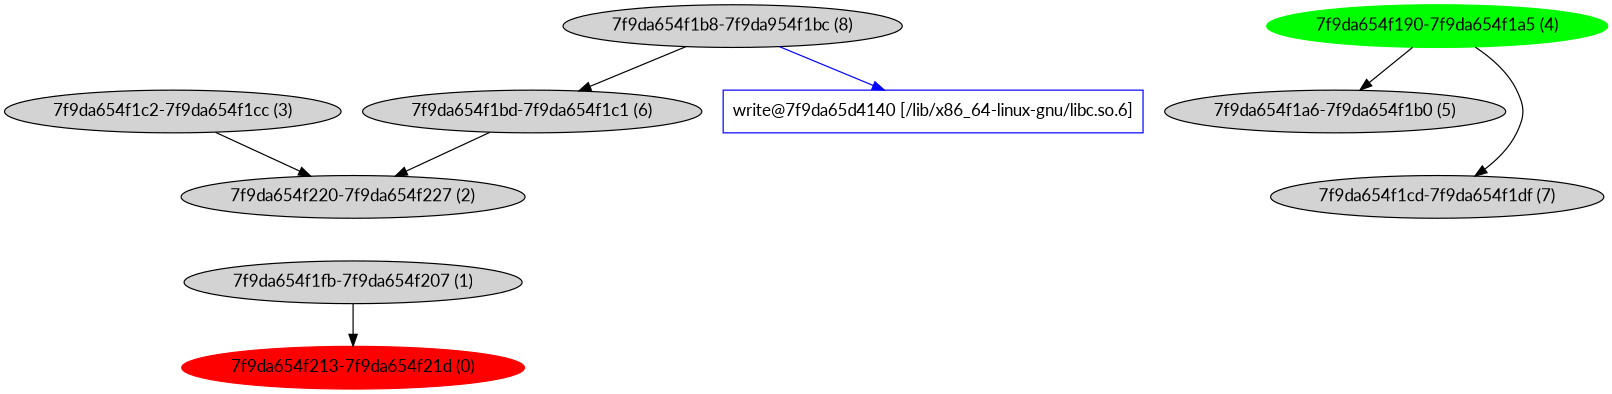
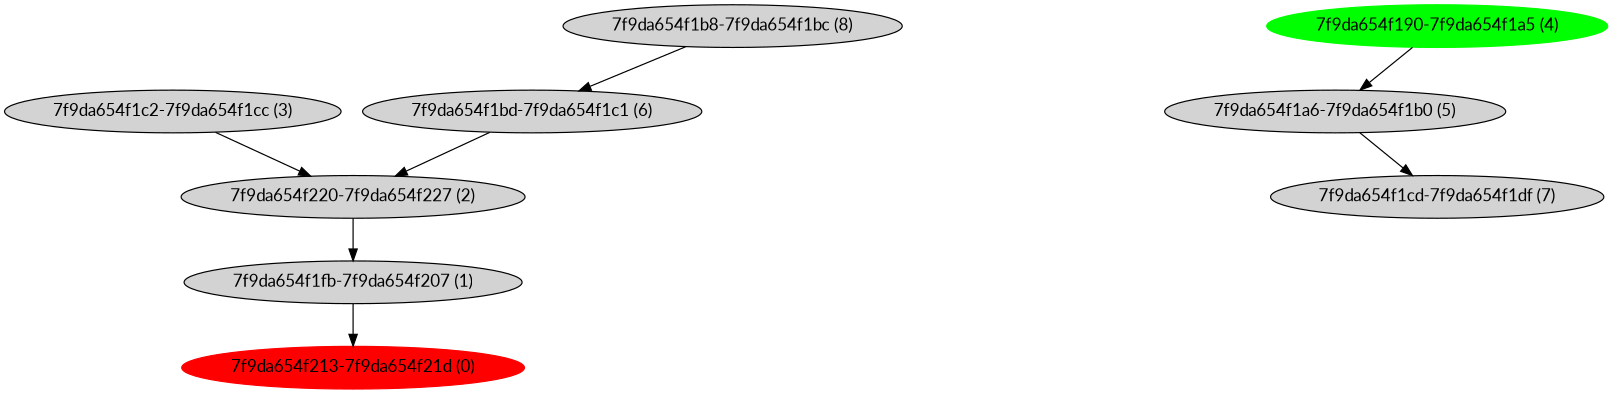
node "7f9da654f1b8-7f9da954f1bc (8)": label "7f9da654f1b8-7f9da954f1bc (8)" -> "7f9da654f1b8-7f9da654f1bc (8)"
edge "7f9da654f190-7f9da654f1a5 (4)" -> "7f9da654f1cd-7f9da654f1df (7)": now "7f9da654f1a6-7f9da654f1b0 (5)" -> "7f9da654f1cd-7f9da654f1df (7)"
node "write@7f9da65d4140 [/lib/x86_64-linux-gnu/libc.so.6]": removed
edge "7f9da654f220-7f9da654f227 (2)" -> "7f9da654f1fb-7f9da654f207 (1)": added
